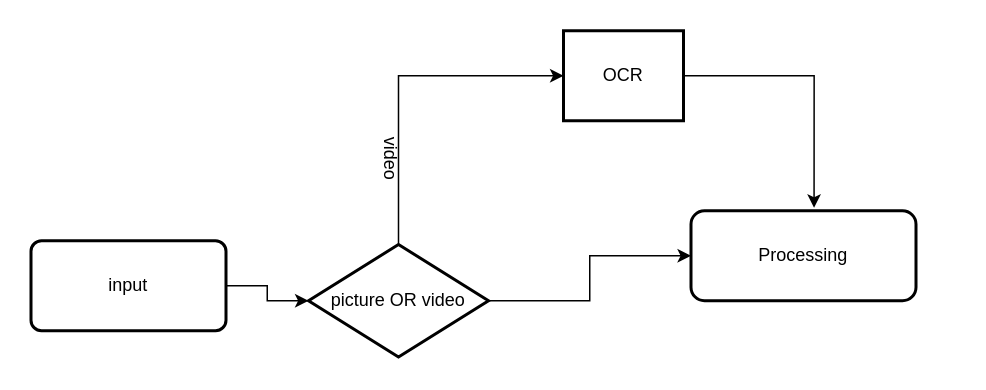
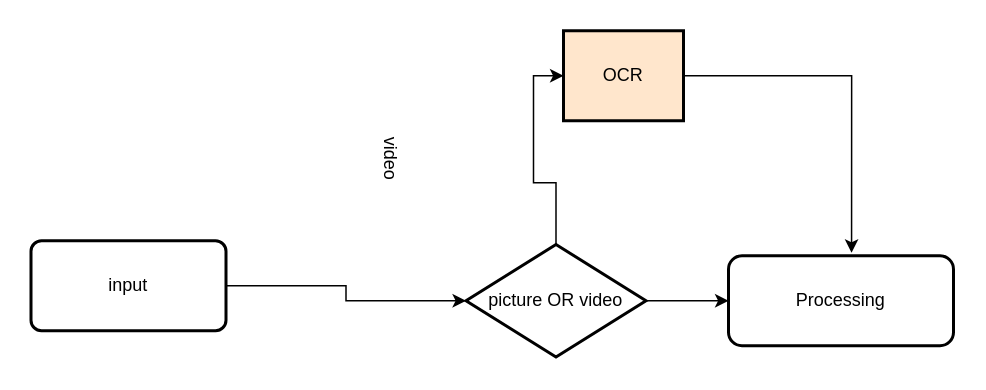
node "OCR": fillcolor #ffffff -> #ffe6cc
node "Processing": moved (803, 256) -> (841, 301)
node "picture OR video": moved (398, 301) -> (556, 301)
